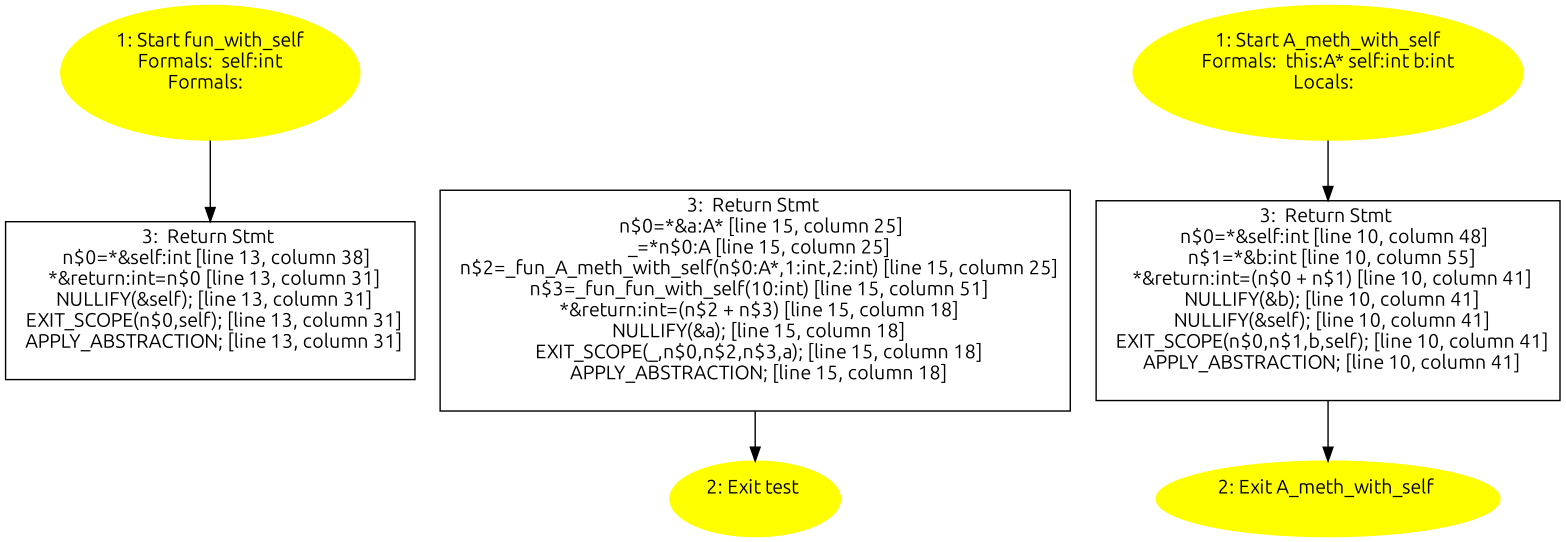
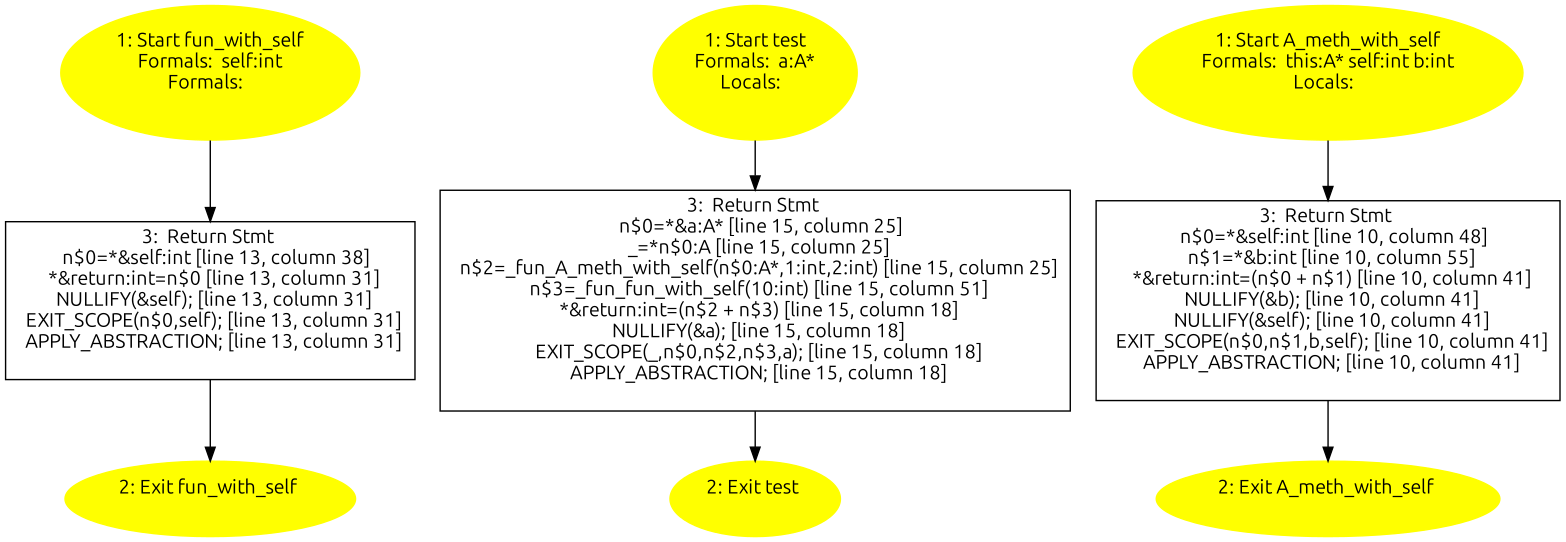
node "1: Start test Formals:  a:A* Locals:": added
node "2: Exit fun_with_self": added
